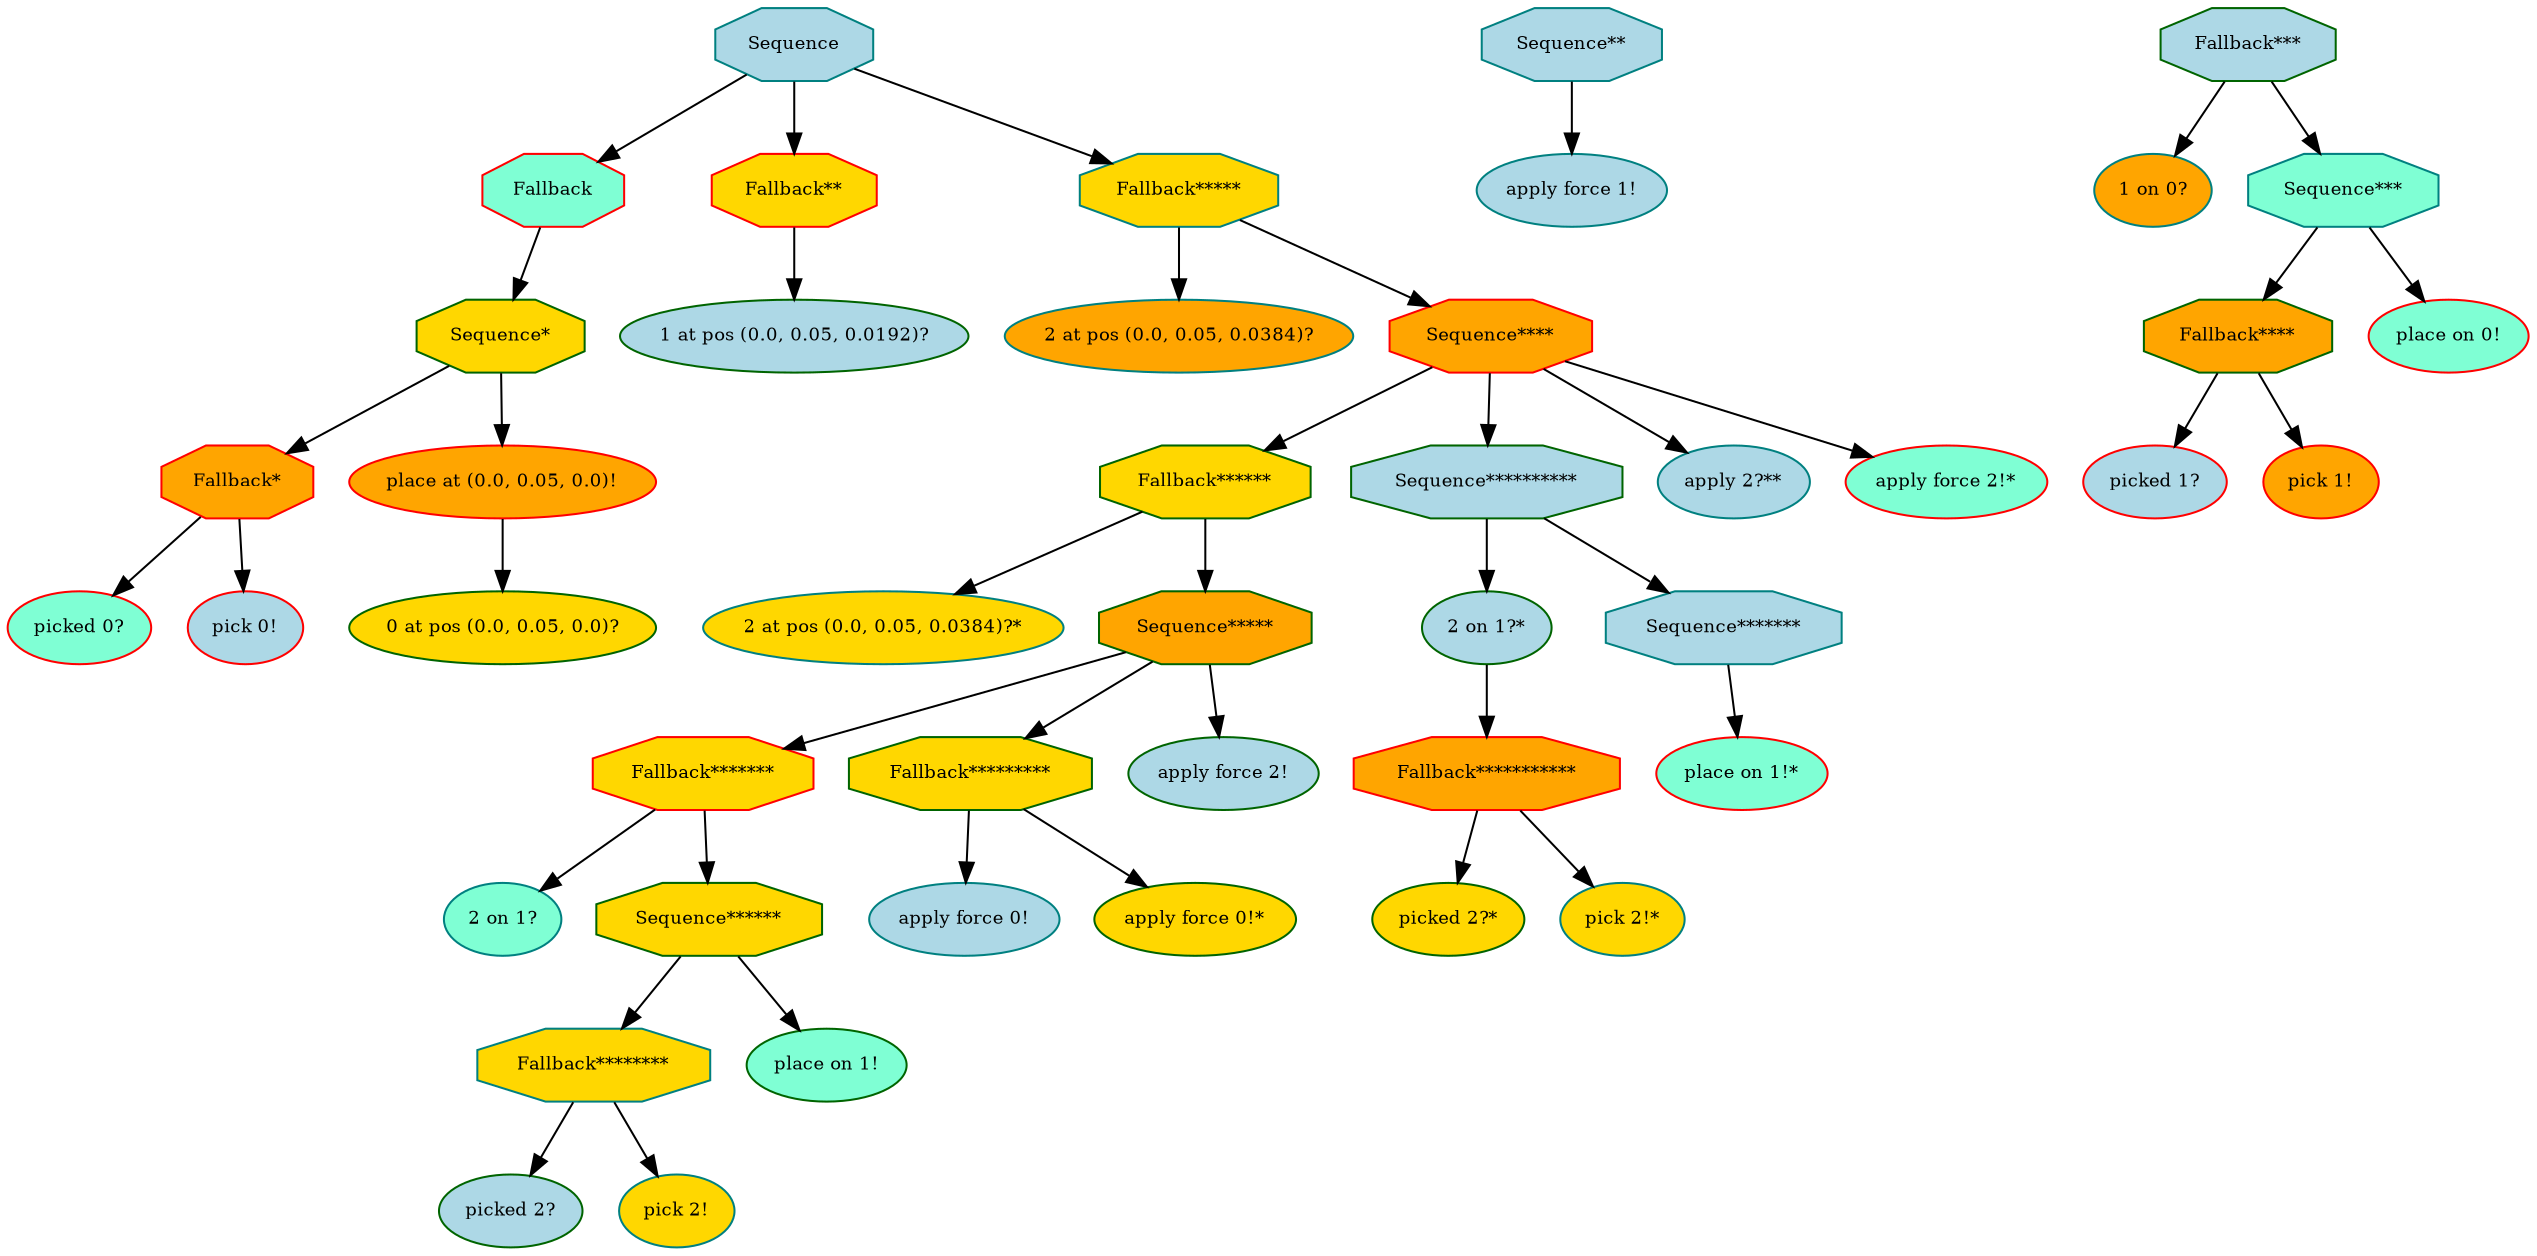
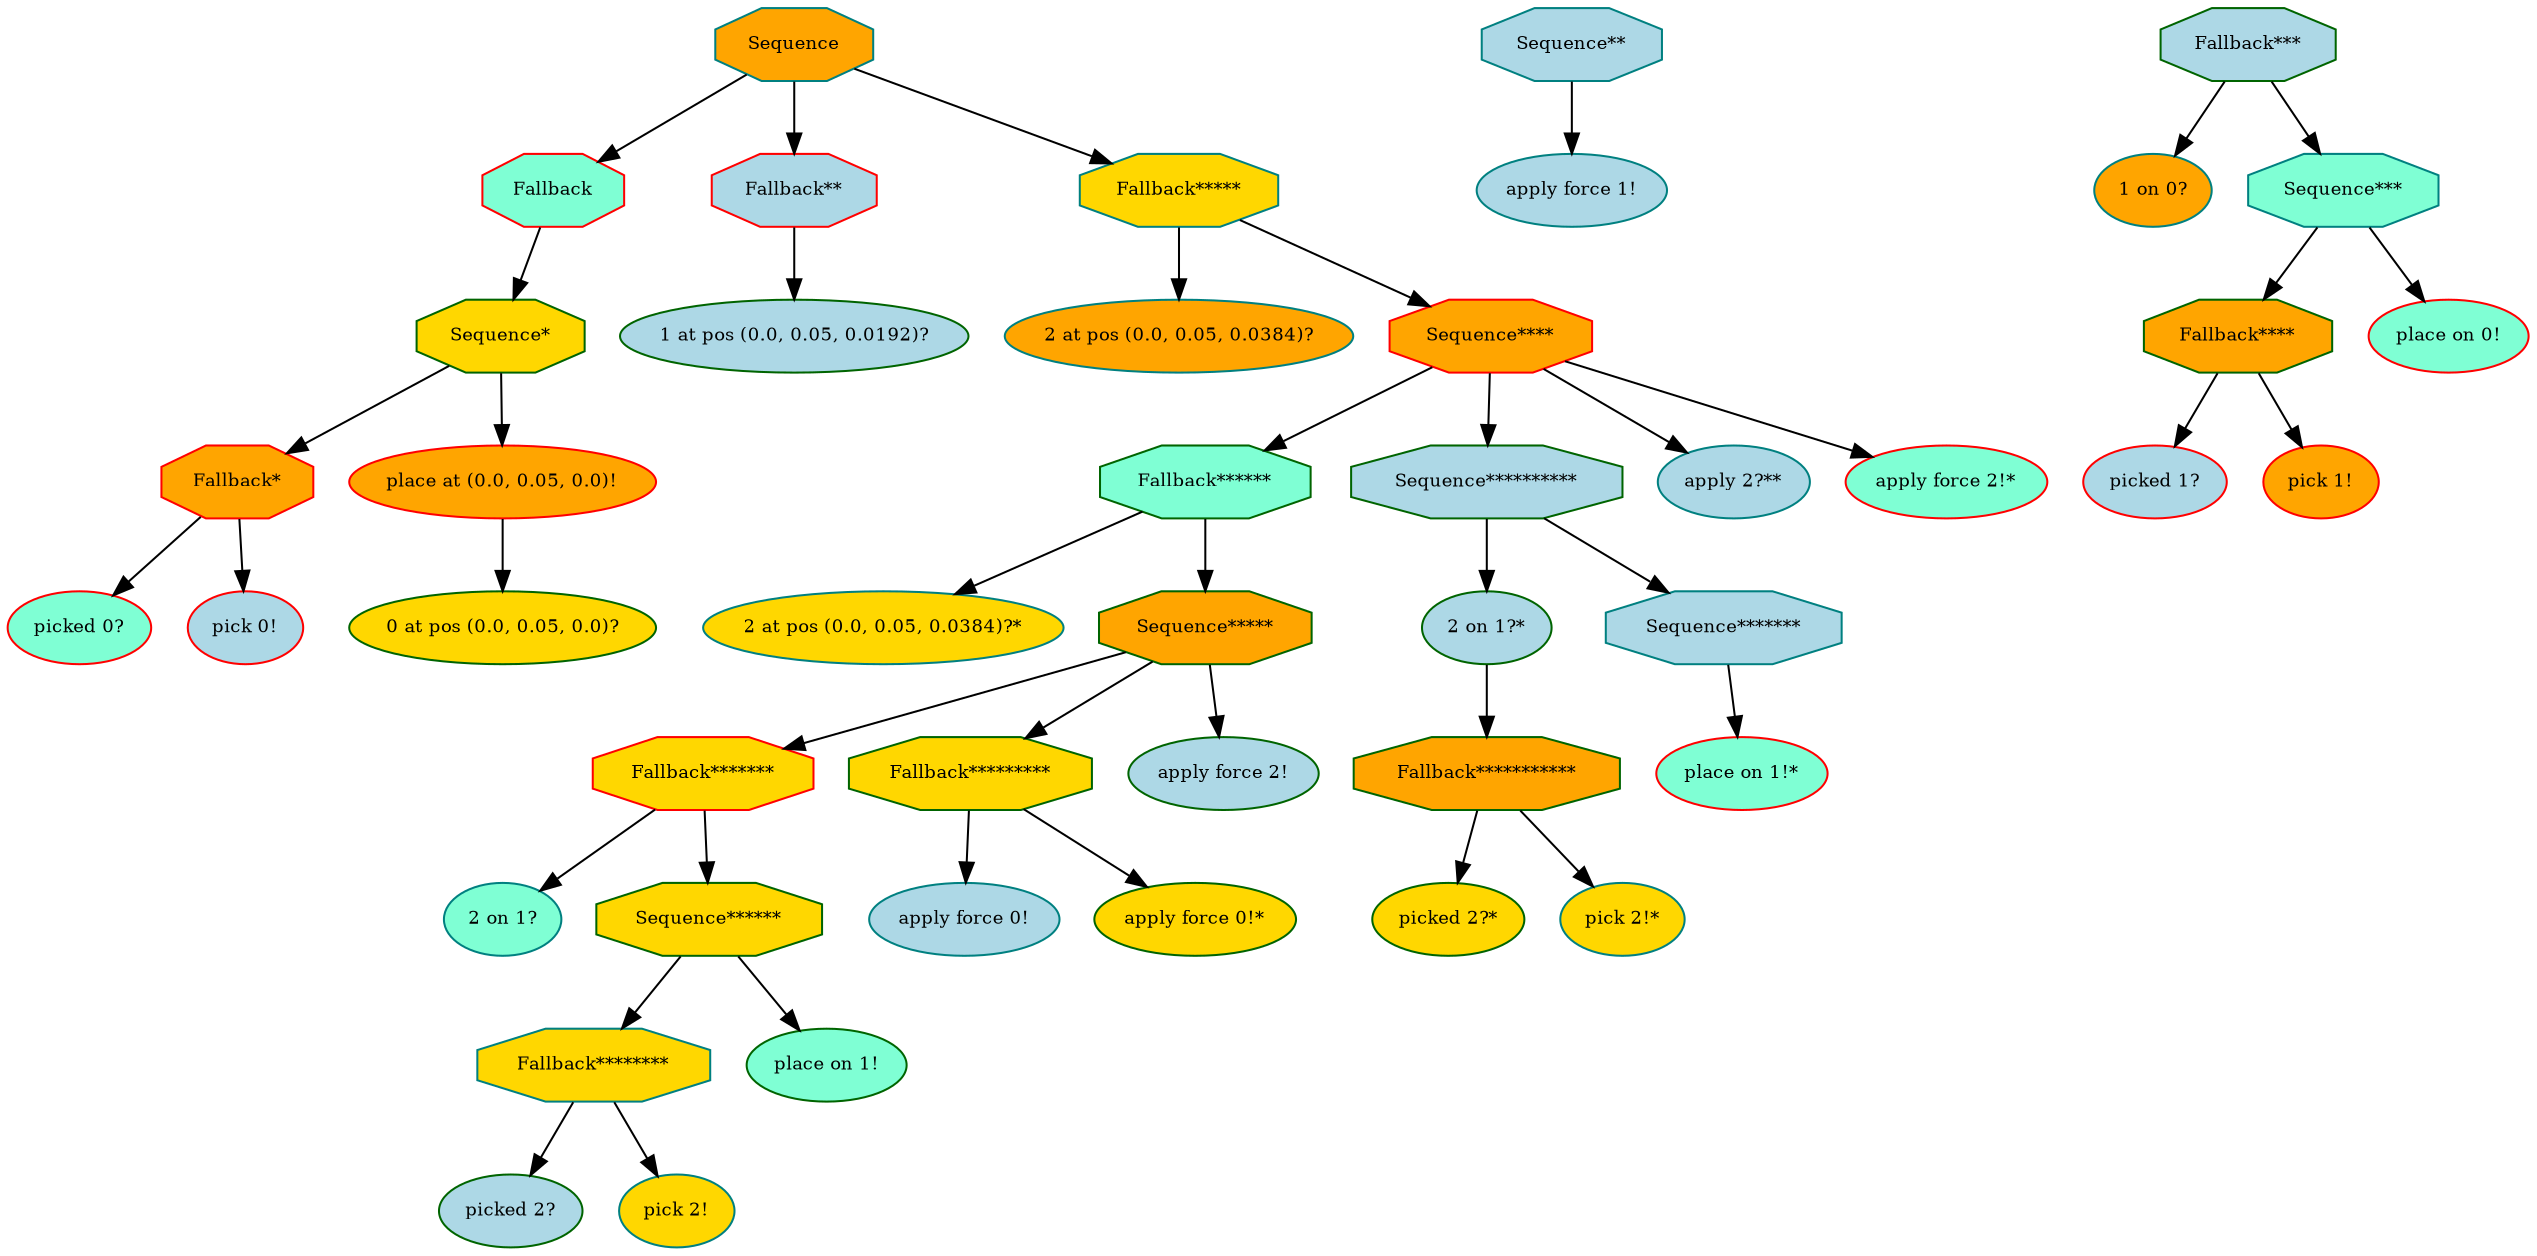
node "Sequence": fillcolor lightblue -> orange
node "Fallback**": fillcolor gold -> lightblue
node "Fallback******": fillcolor gold -> aquamarine
node "Fallback***********": color red -> darkgreen
